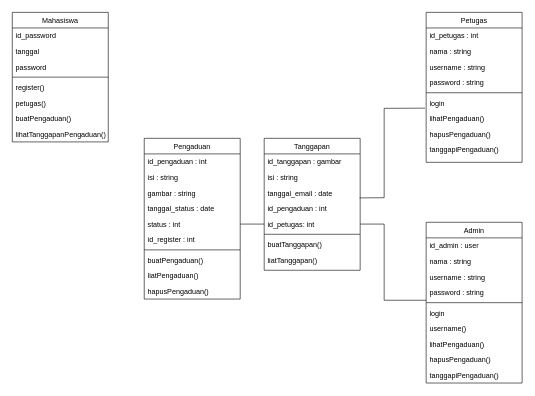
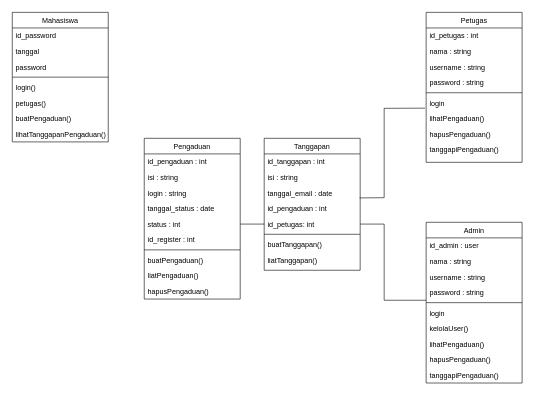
node "register()": label "register()" -> "login()"
node "id_tanggapan : gambar": label "id_tanggapan : gambar" -> "id_tanggapan : int"
node "gambar : string": label "gambar : string" -> "login : string"
node "username()": label "username()" -> "kelolaUser()"
